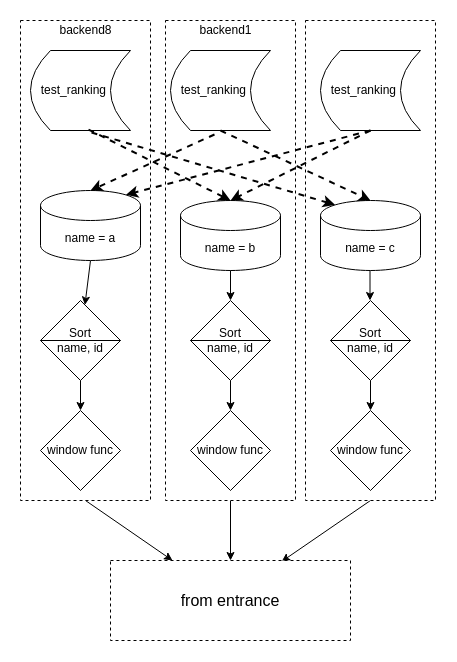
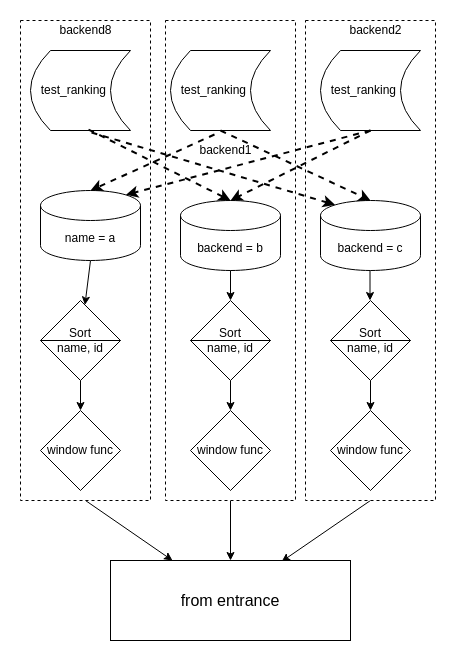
node "backend1": moved (226, 31) -> (226, 151)
node "backend2": added
node "name = b": label "name = b" -> "backend = b"
node "name = c": label "name = c" -> "backend = c"
node "from entrance": style dashed -> solid
